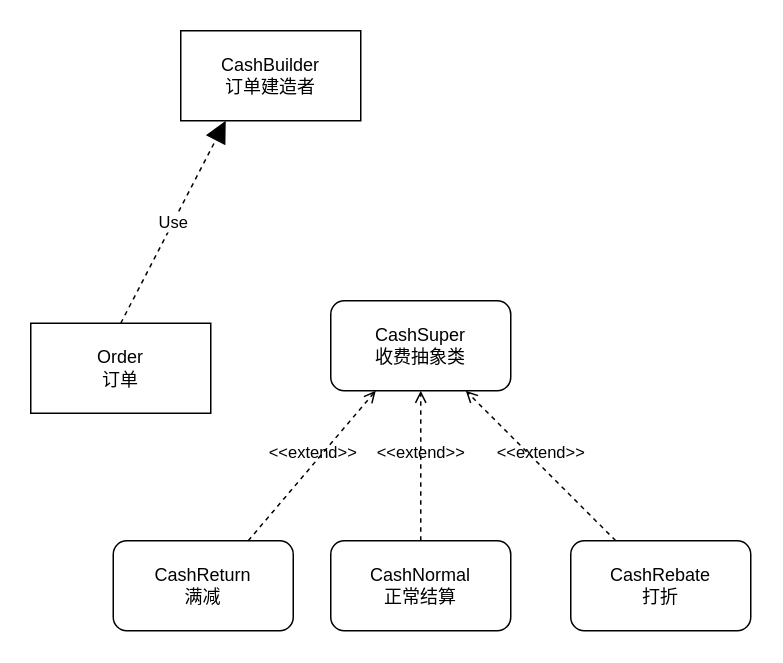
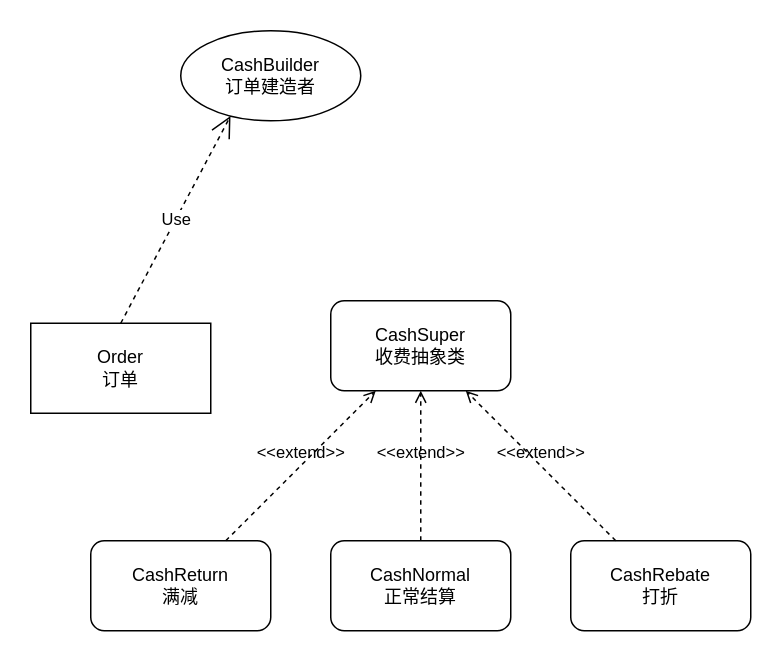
node "CashBuilder 订单建造者": shape rectangle -> ellipse
edge "Order 订单" -> "CashBuilder 订单建造者": arrowhead block -> open
node "CashReturn 满减": moved (203, 586) -> (181, 586)
